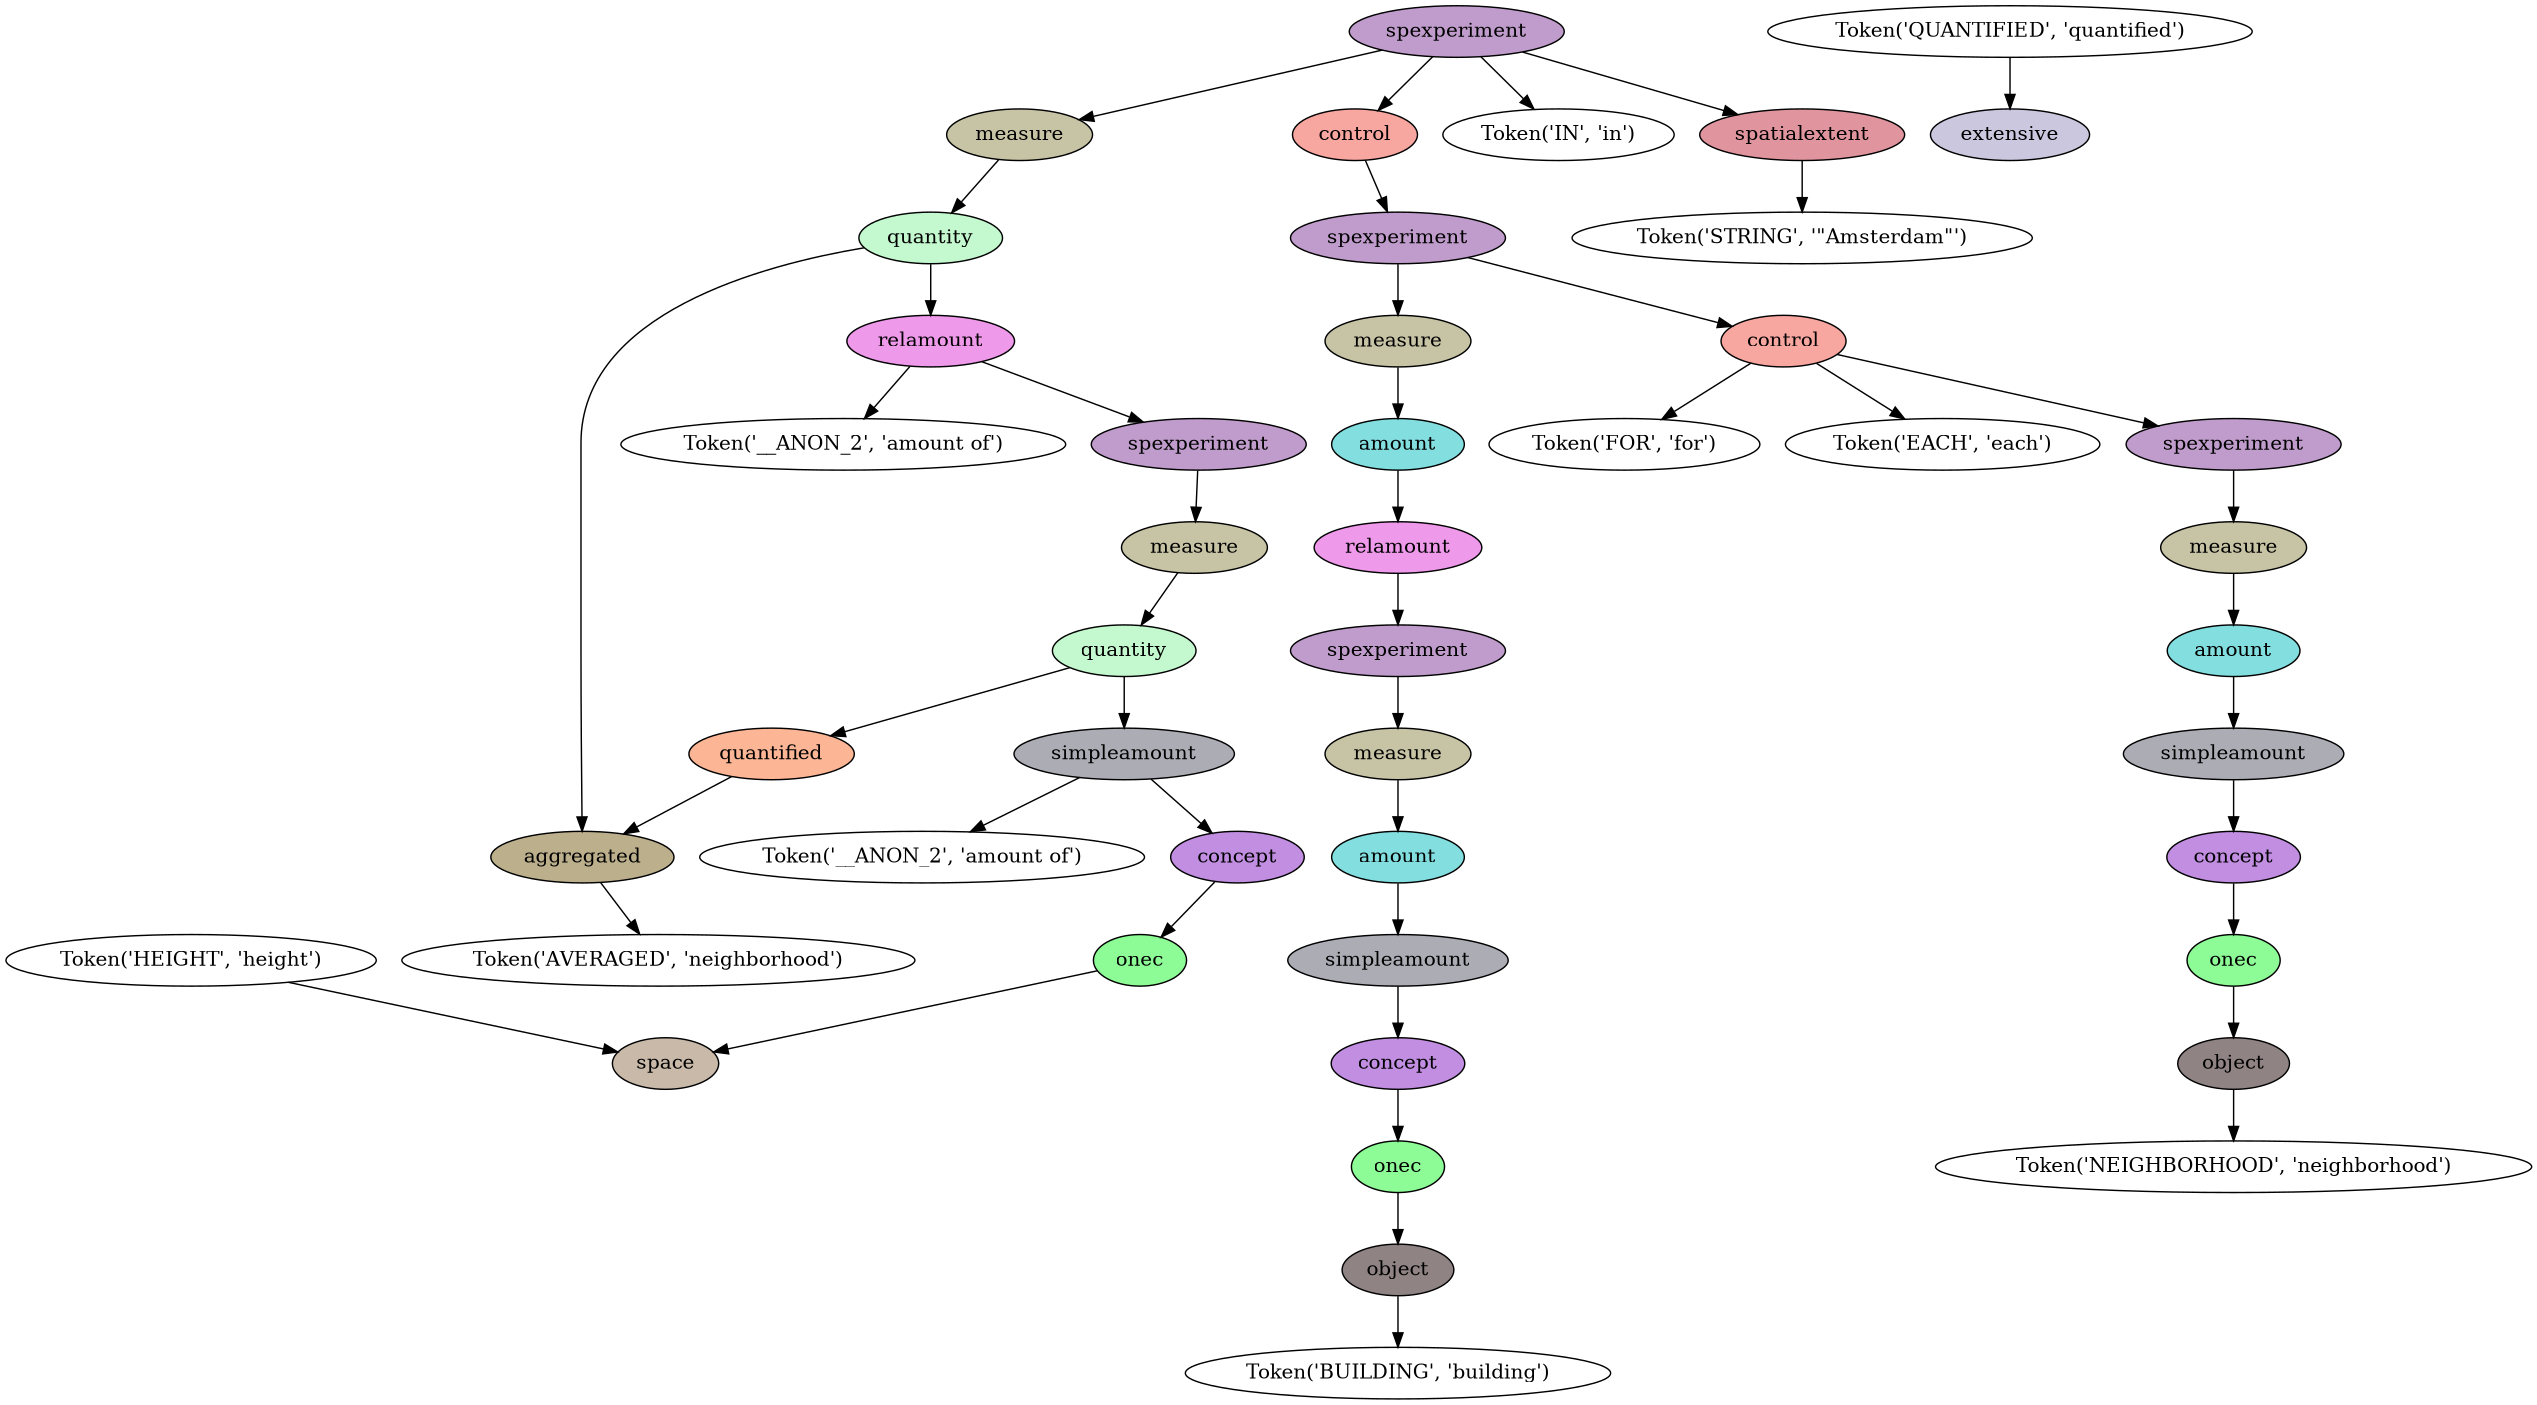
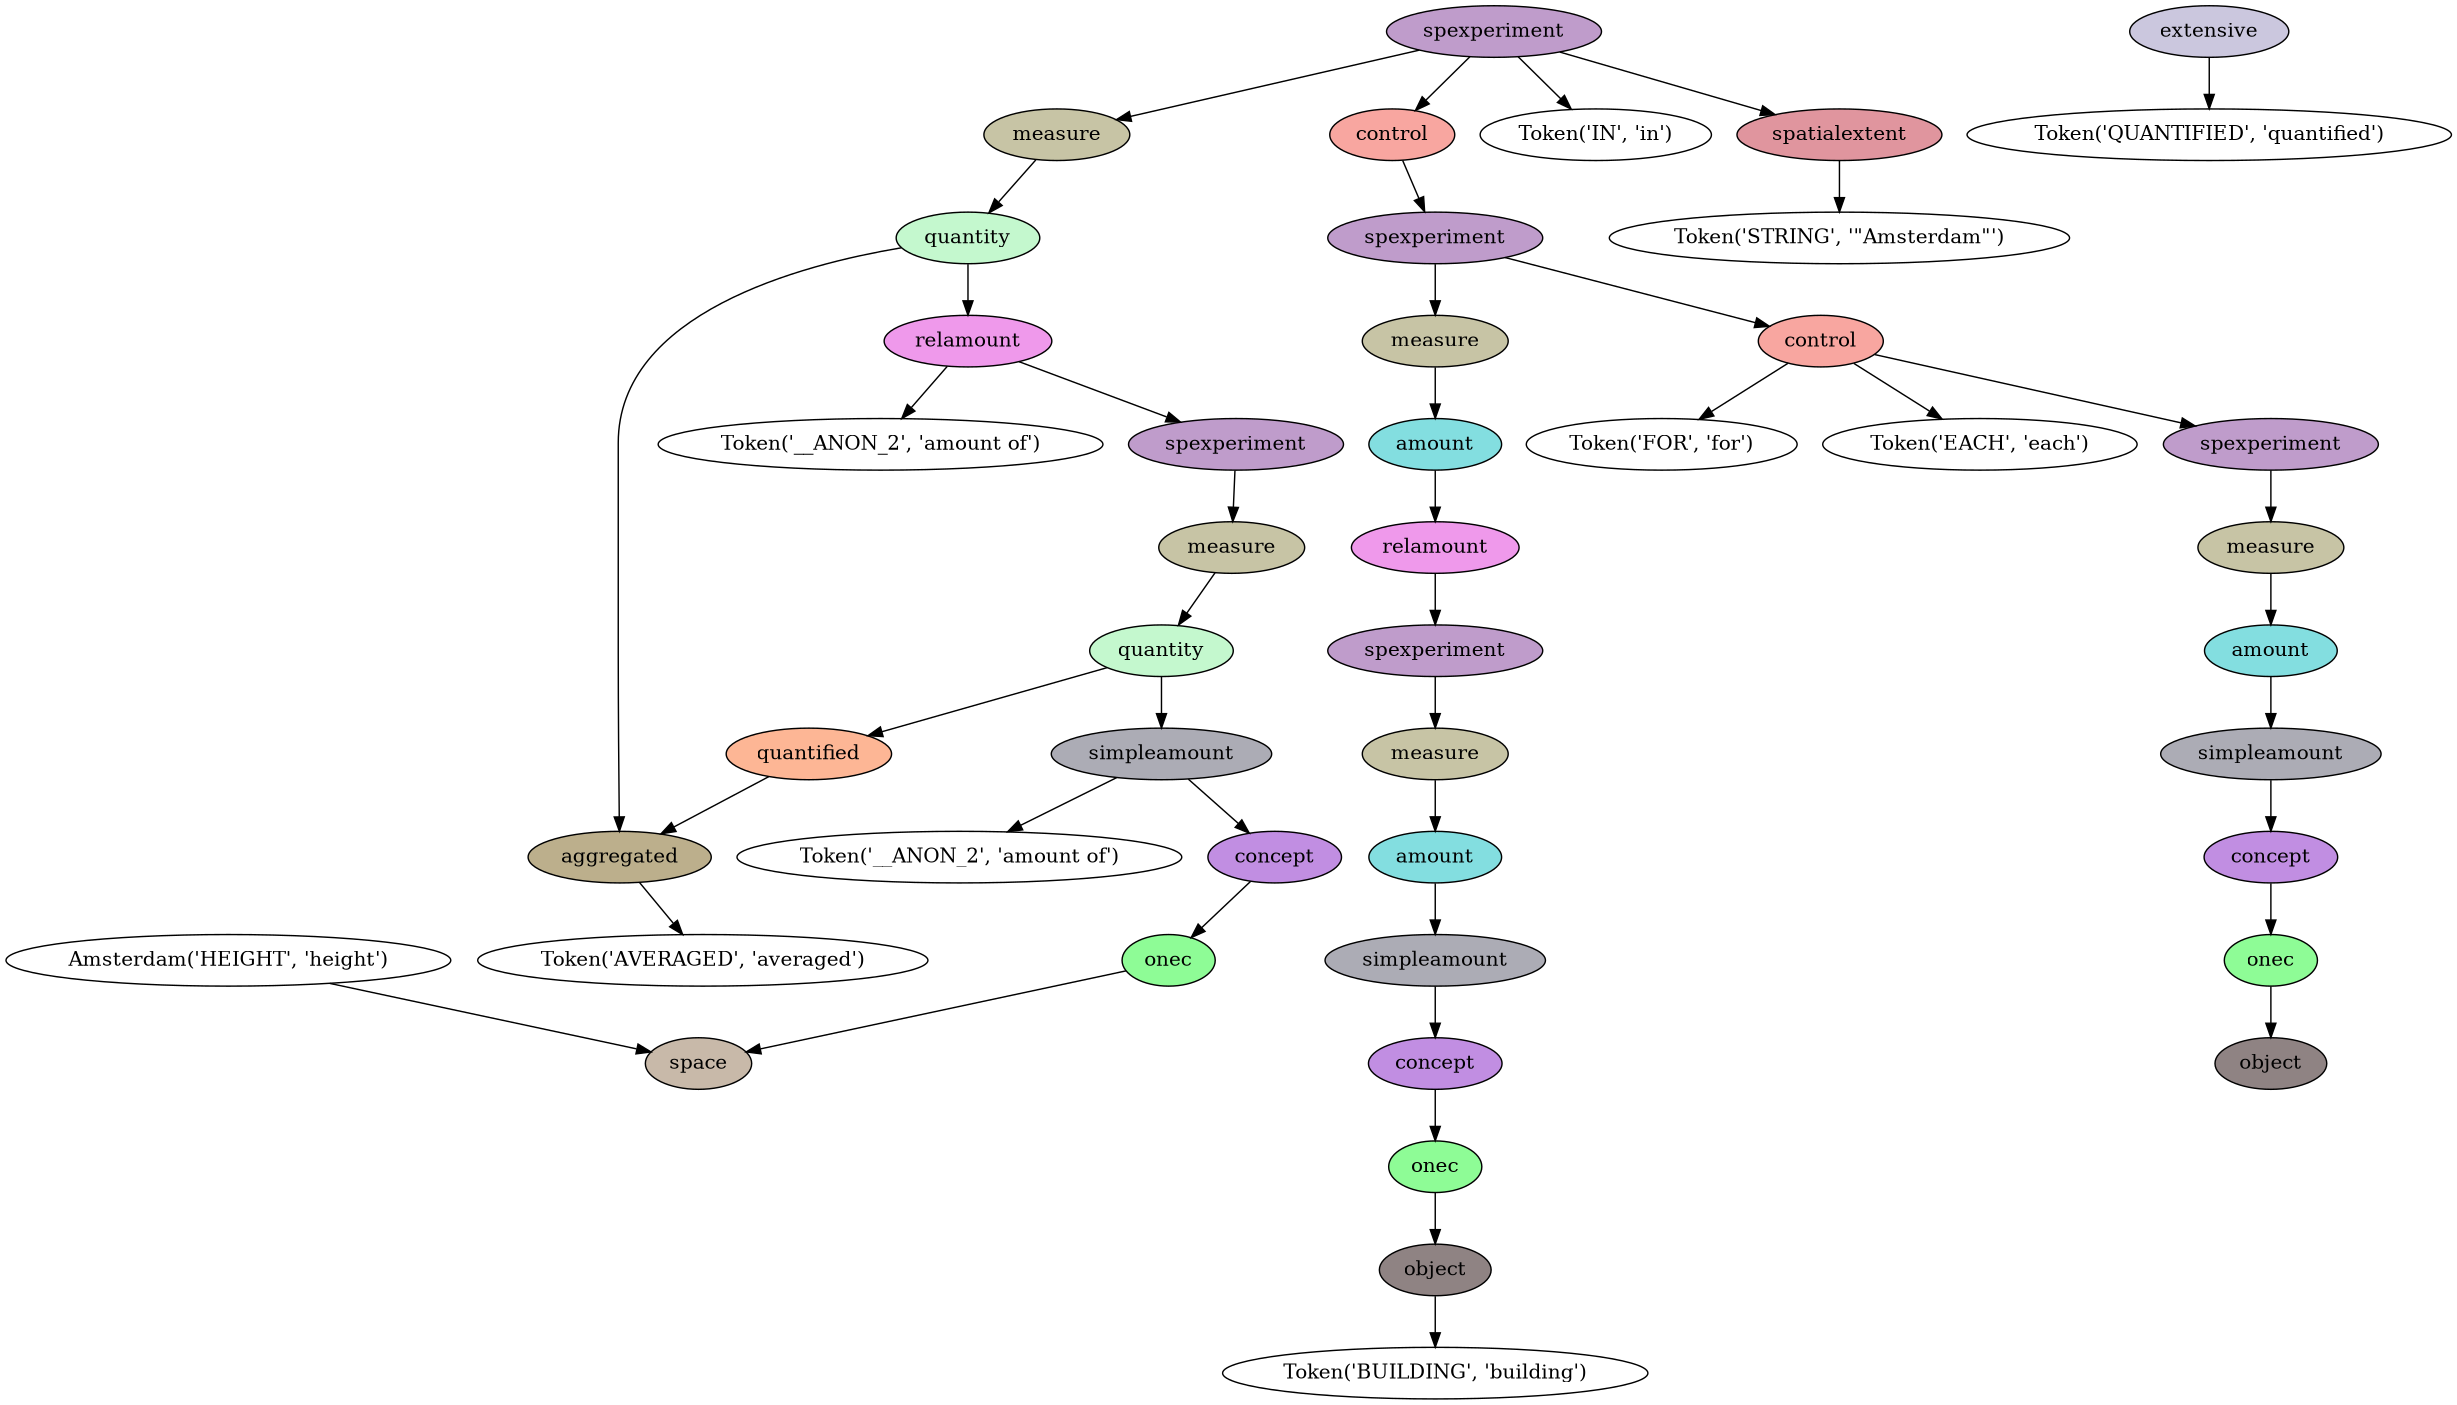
edge "Token('QUANTIFIED', 'quantified')" -> "extensive": reversed
node "Token('HEIGHT', 'height')": label "Token('HEIGHT', 'height')" -> "Amsterdam('HEIGHT', 'height')"
node "Token('AVERAGED', 'neighborhood')": label "Token('AVERAGED', 'neighborhood')" -> "Token('AVERAGED', 'averaged')"
node "Token('NEIGHBORHOOD', 'neighborhood')": removed
